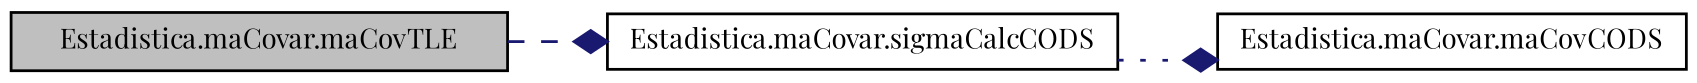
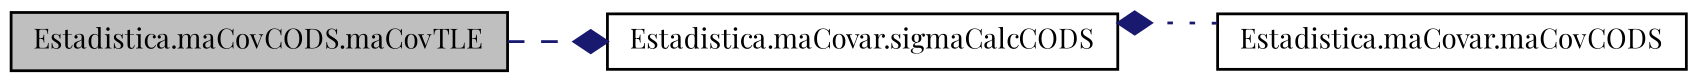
node "Estadistica.maCovar.maCovTLE": label "Estadistica.maCovar.maCovTLE" -> "Estadistica.maCovCODS.maCovTLE"
edge "Estadistica.maCovar.sigmaCalcCODS" -> "Estadistica.maCovar.maCovCODS": reversed
